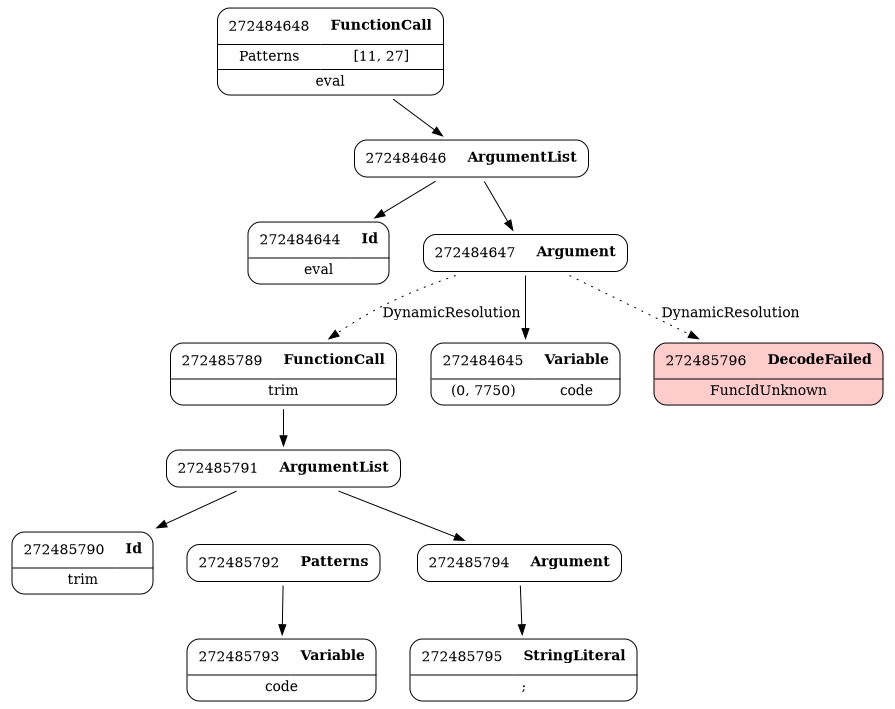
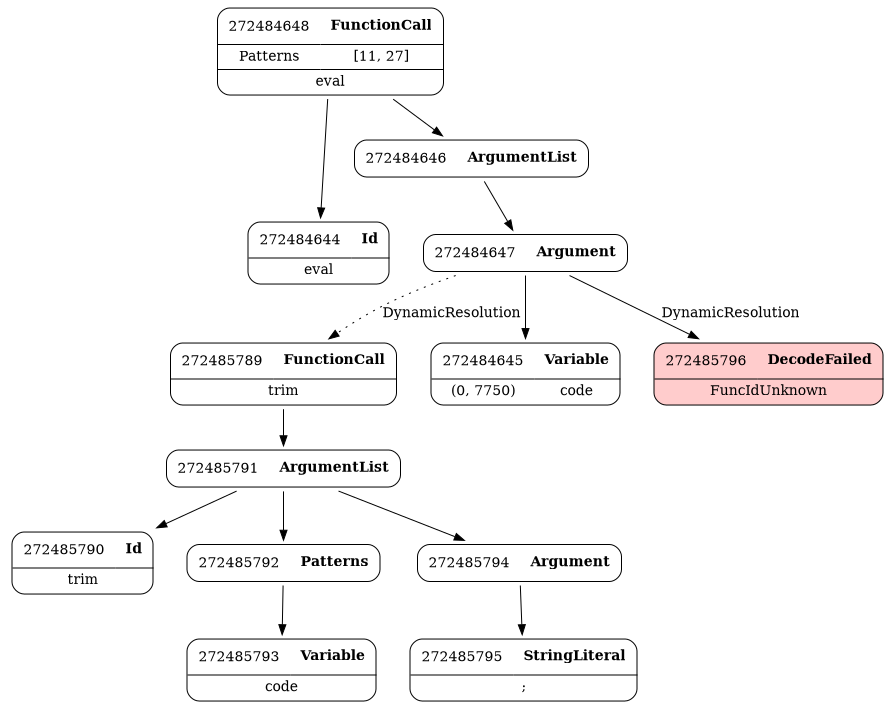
edge "272484646" -> "272484644": now "272484648" -> "272484644"
edge "272484647" -> "272485796": style dotted -> solid
edge "272485791" -> "272485792": added
